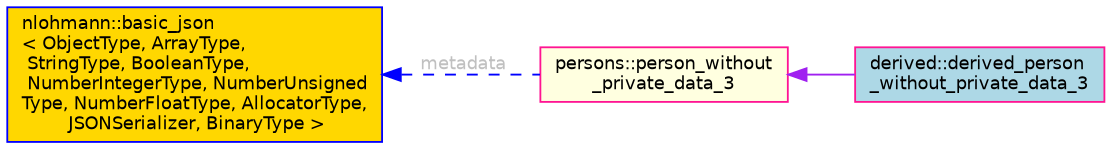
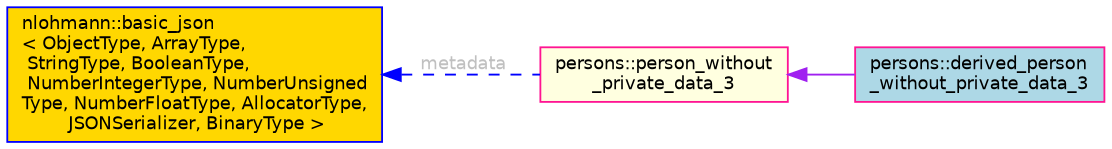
node "derived::derived_person _without_private_data_3": label "derived::derived_person _without_private_data_3" -> "persons::derived_person _without_private_data_3"
